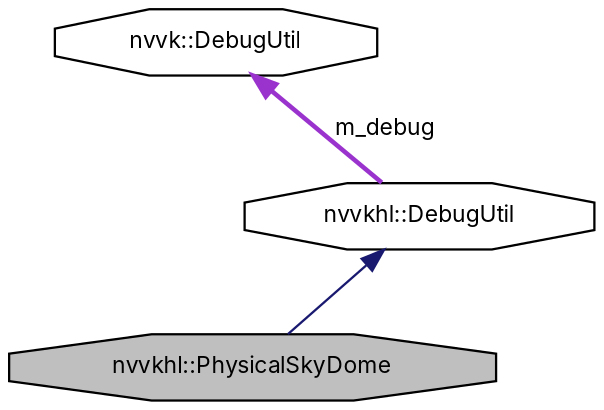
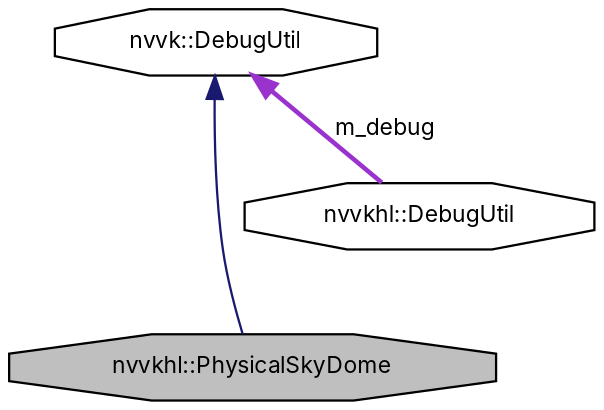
edge "nvvkhl::PhysicalSkyDome" -> "nvvkhl::DebugUtil": now "nvvkhl::PhysicalSkyDome" -> "nvvk::DebugUtil"
